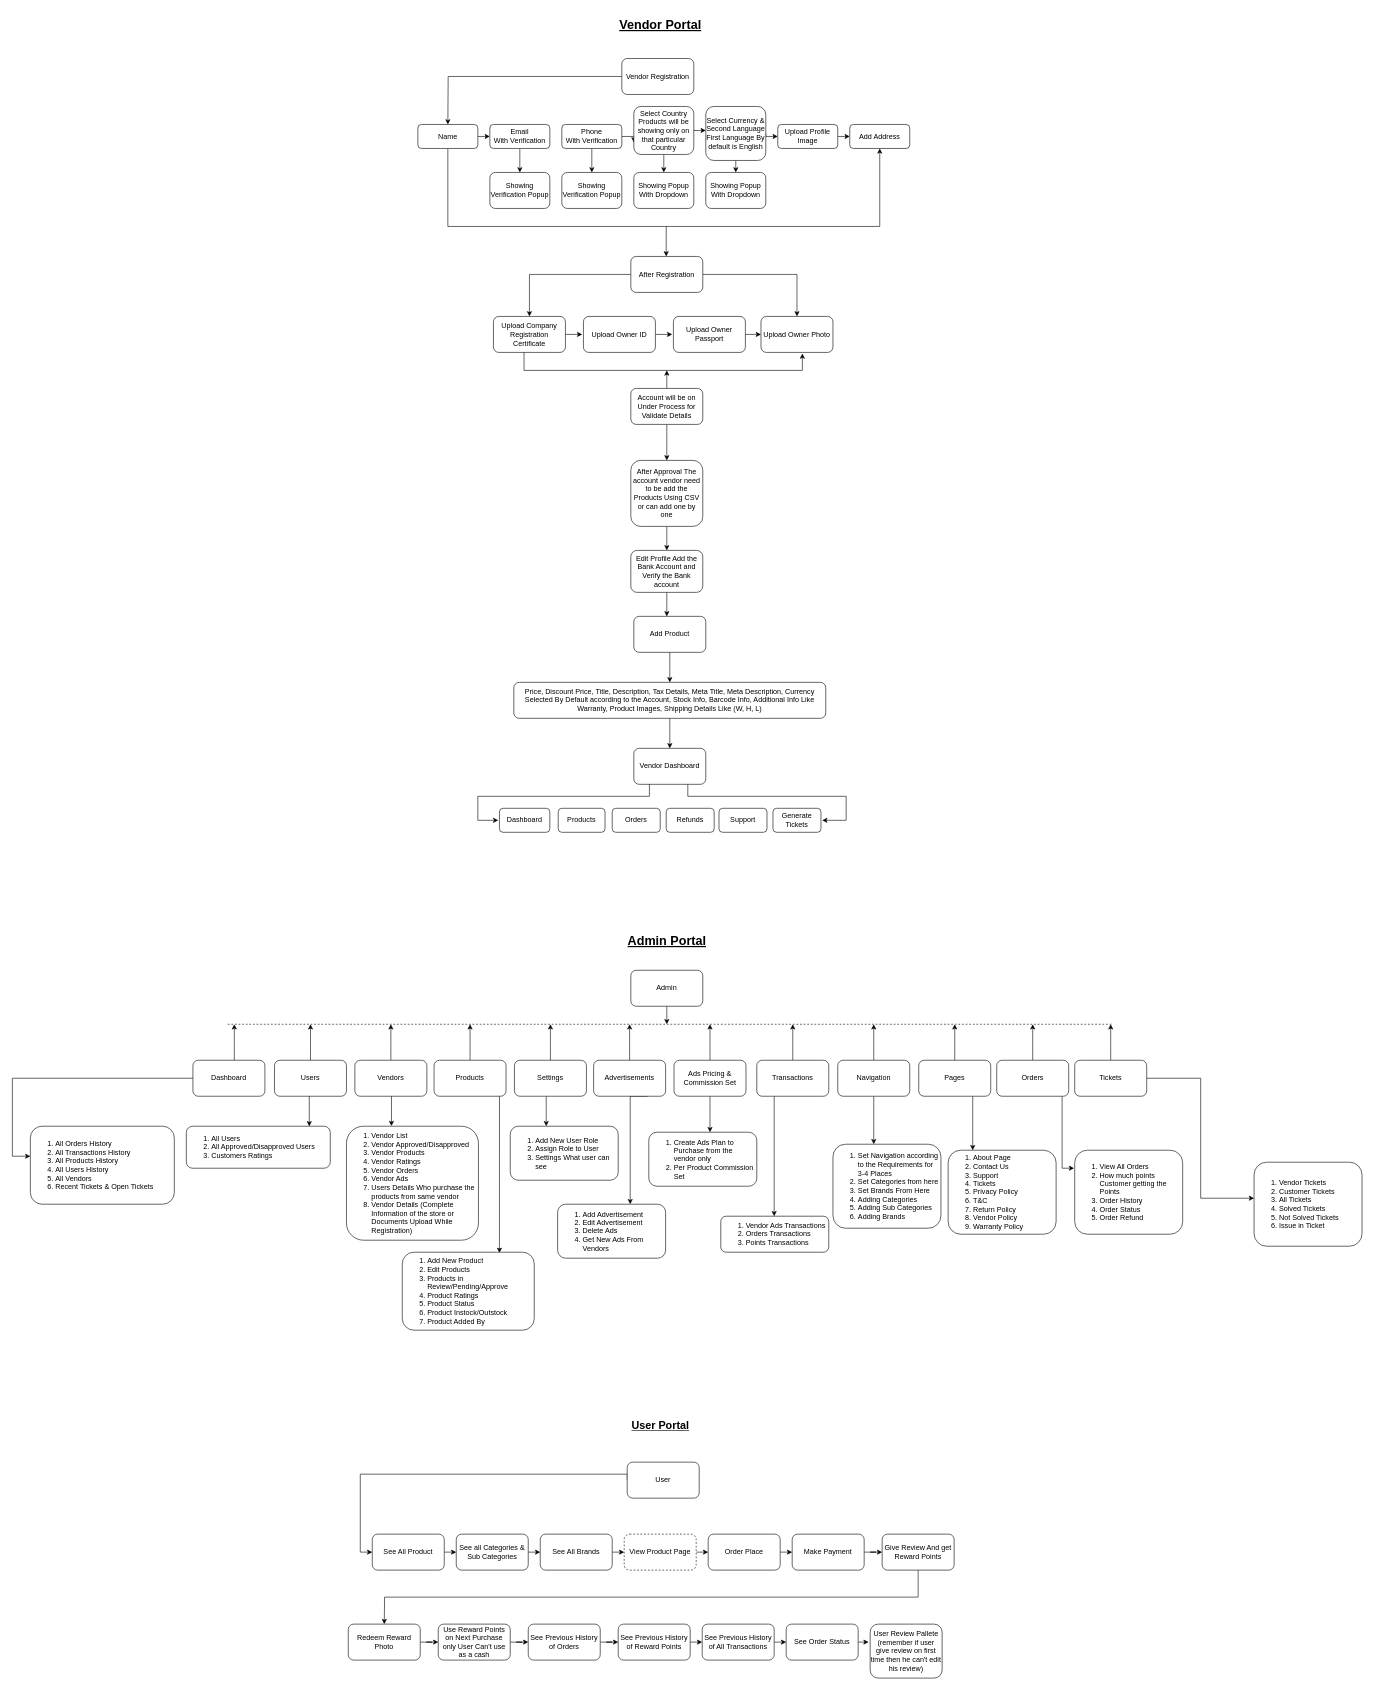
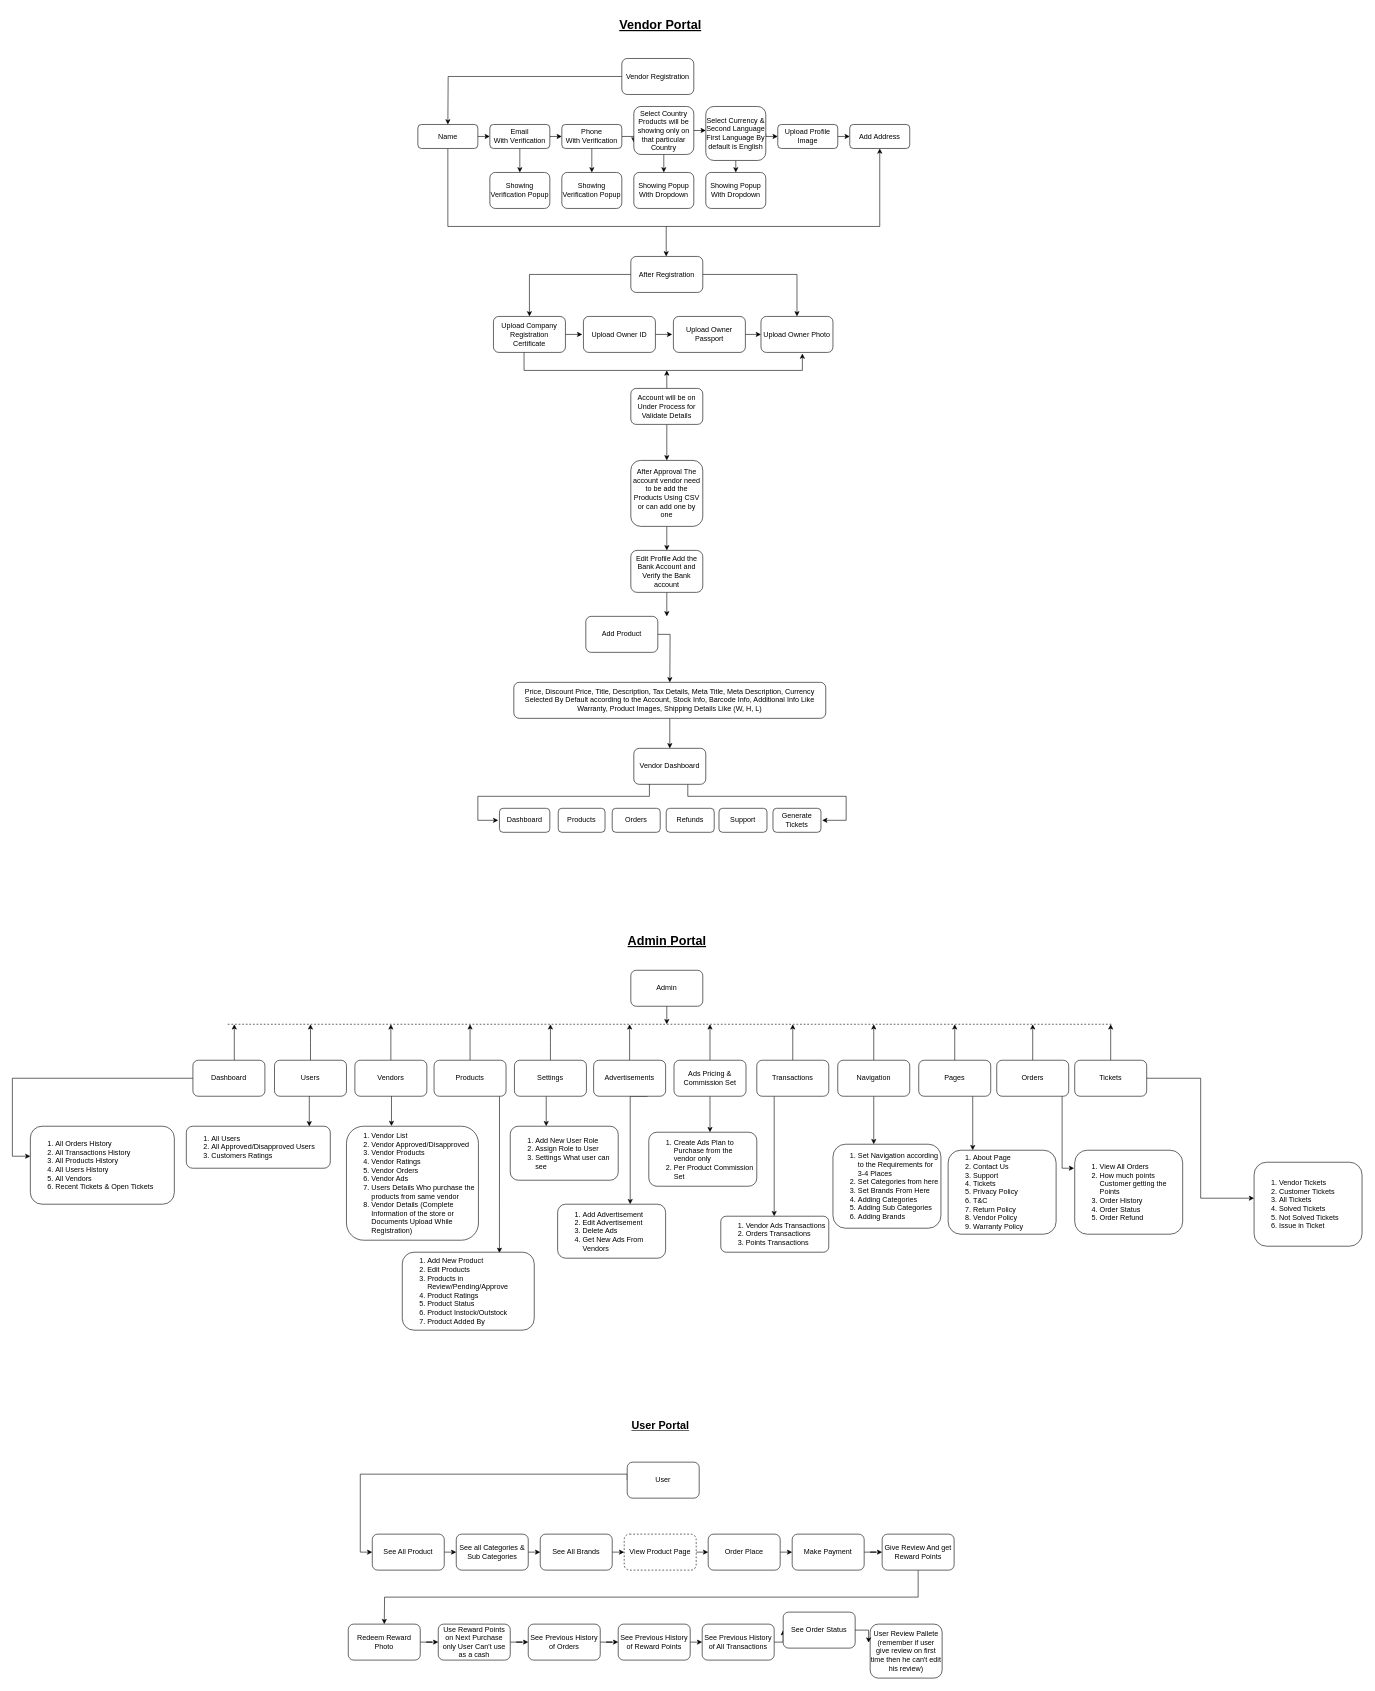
edge "Email With Verification" -> "Phone With Verification": added
node "Add Product": moved (670, 635) -> (622, 635)
node "See Order Status": moved (822, 1643) -> (819, 1631)
